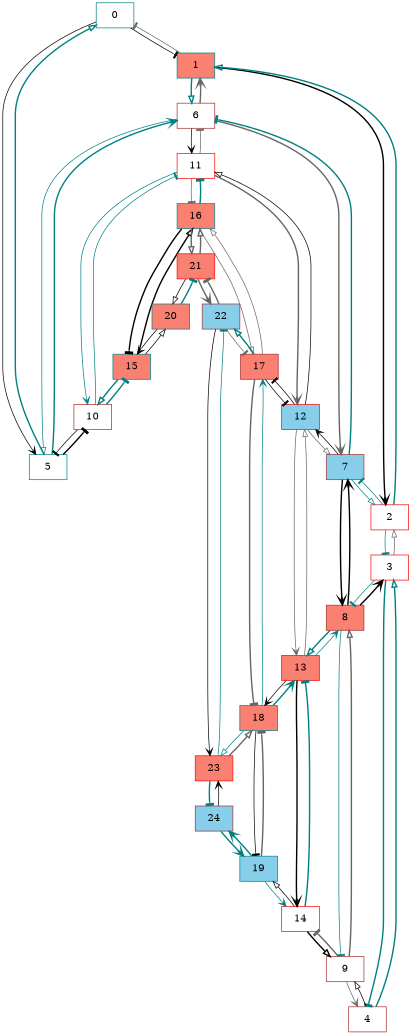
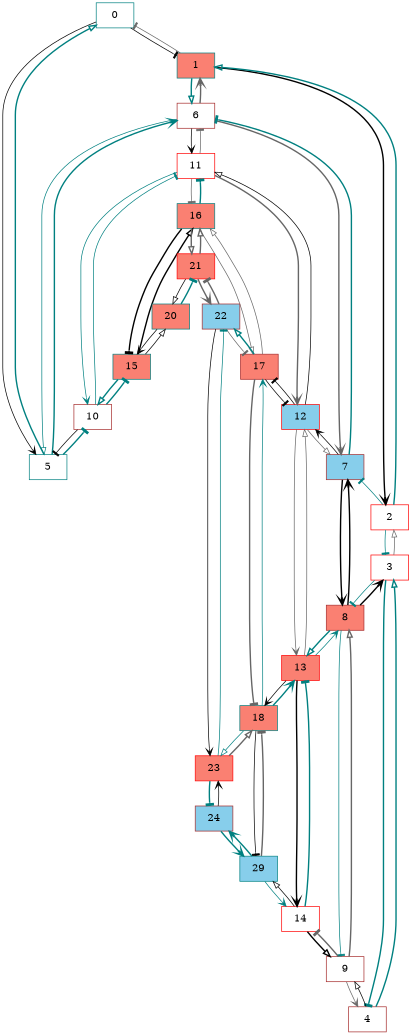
edge "5" -> "10": color black -> teal
edge "7" -> "2": removed
node "19": label "19" -> "29"
